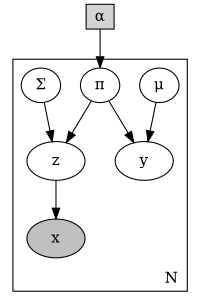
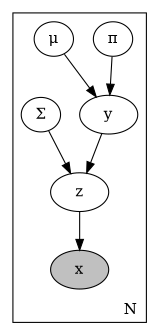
node "α": removed
edge "π" -> "z": now "y" -> "z"
